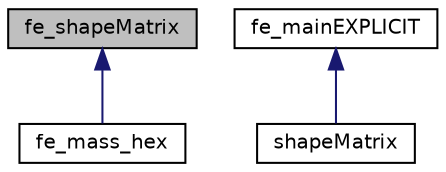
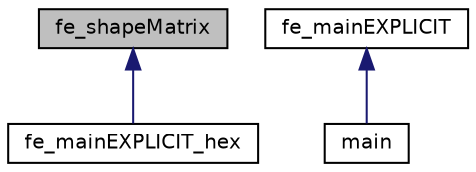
node "fe_mass_hex": label "fe_mass_hex" -> "fe_mainEXPLICIT_hex"
node "shapeMatrix": label "shapeMatrix" -> "main"
